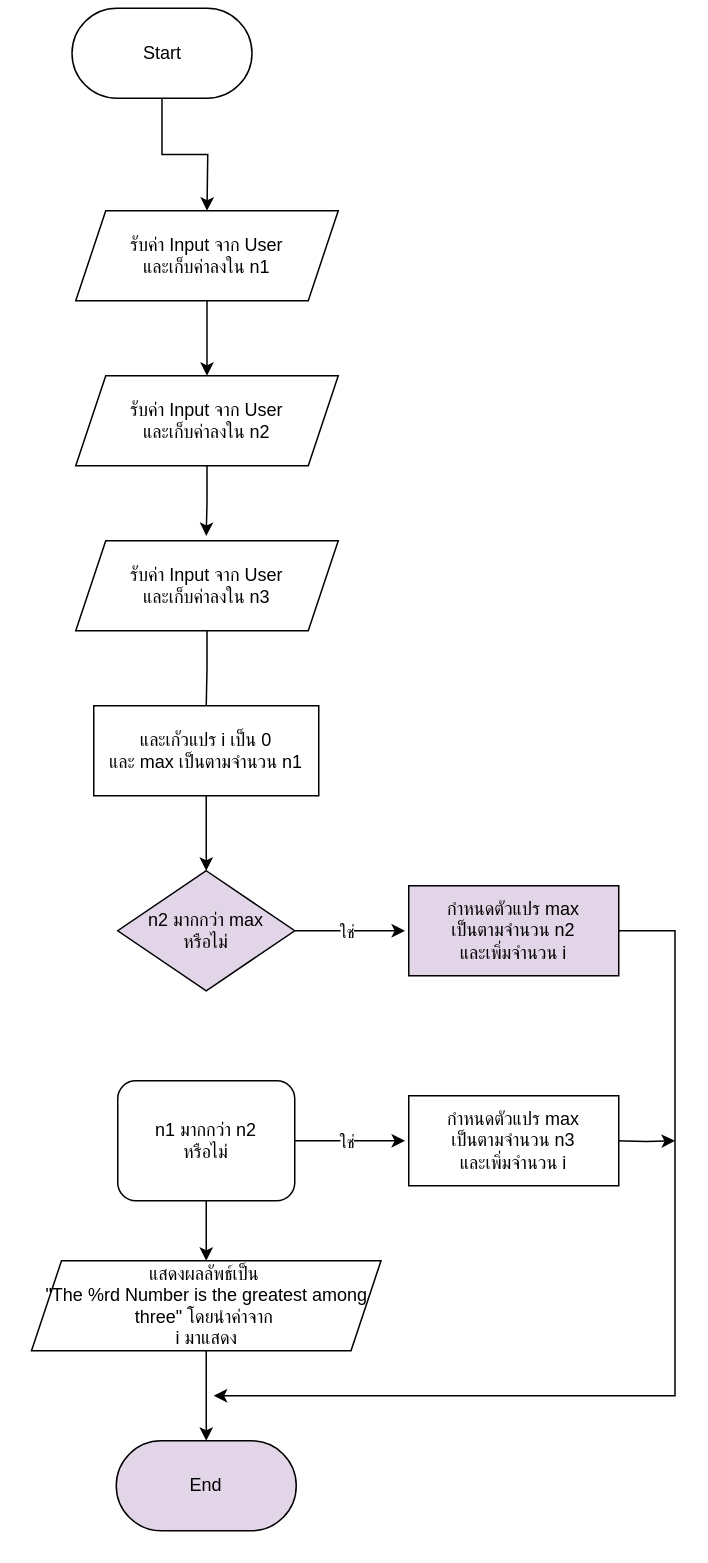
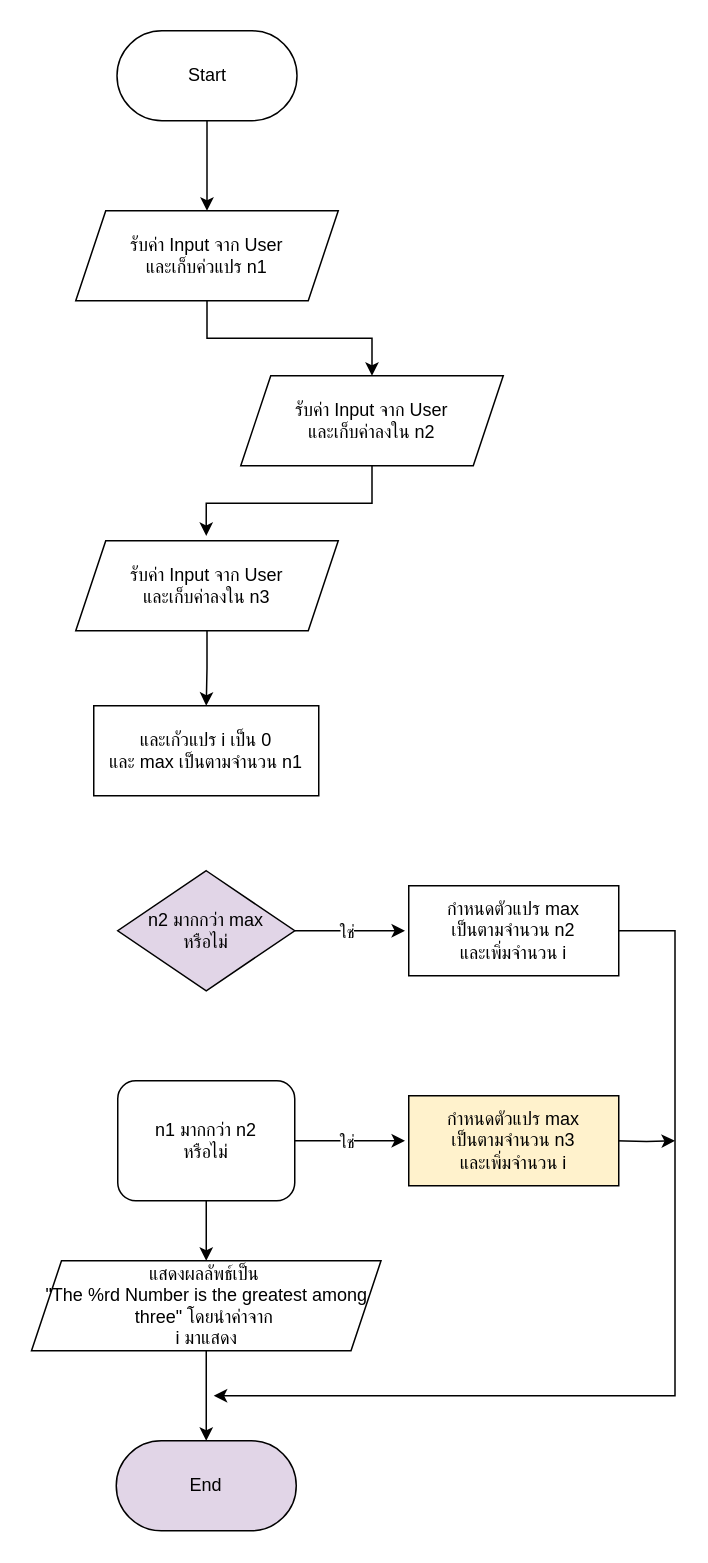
node "Start": moved (162, 53) -> (207, 76)
node "รับค่า Input จาก User และเก็บค่าลงใน n1": label "รับค่า Input จาก User และเก็บค่าลงใน n1" -> "รับค่า Input จาก User และเก็บค่วแปร n1"
node "รับค่า Input จาก User และเก็บค่าลงใน n2": moved (207, 421) -> (372, 421)
edge "รับค่า Input จาก User และเก็บค่าลงใน n3" -- "และเกัวแปร i เป็น 0 และ max เป็นตามจำนวน n1": arrowhead none -> classic
edge "และเกัวแปร i เป็น 0 และ max เป็นตามจำนวน n1" -> "n2 มากกว่า max หรือไม่": removed
node "กำหนดตัวแปร max เป็นตามจำนวน n2 และเพิ่มจำนวน i": fillcolor #e1d5e7 -> #ffffff
node "กำหนดตัวแปร max เป็นตามจำนวน n3 และเพิ่มจำนวน i": fillcolor #ffffff -> #fff2cc
